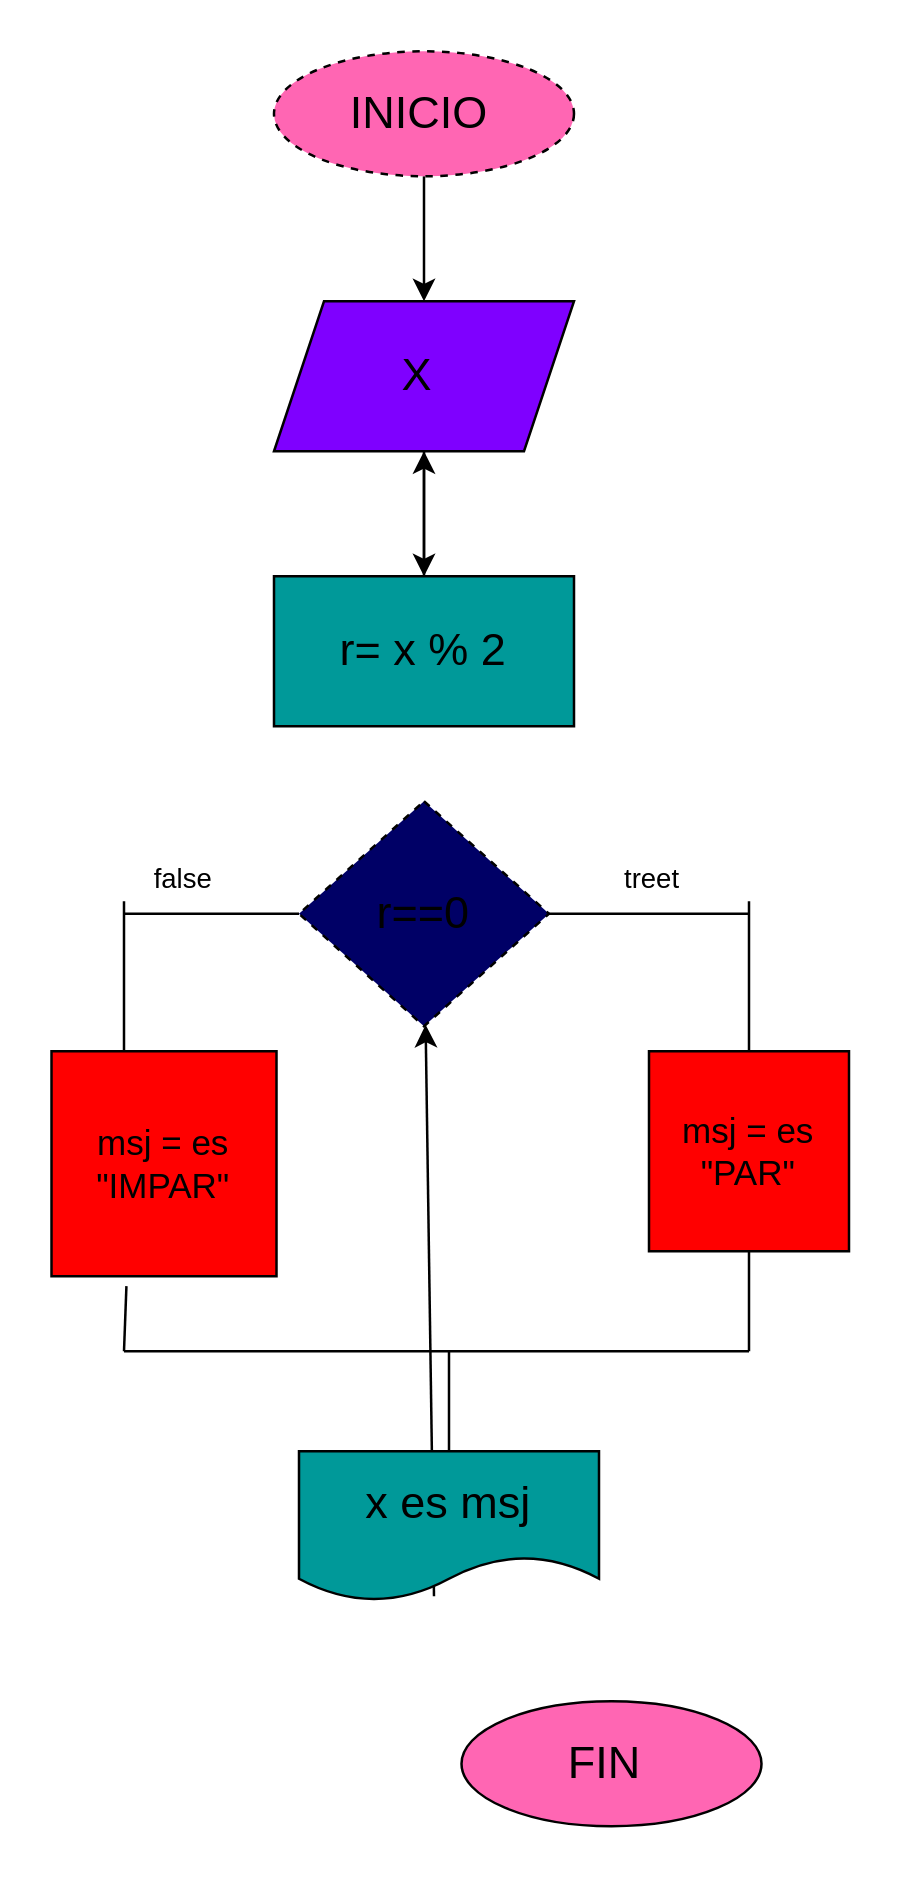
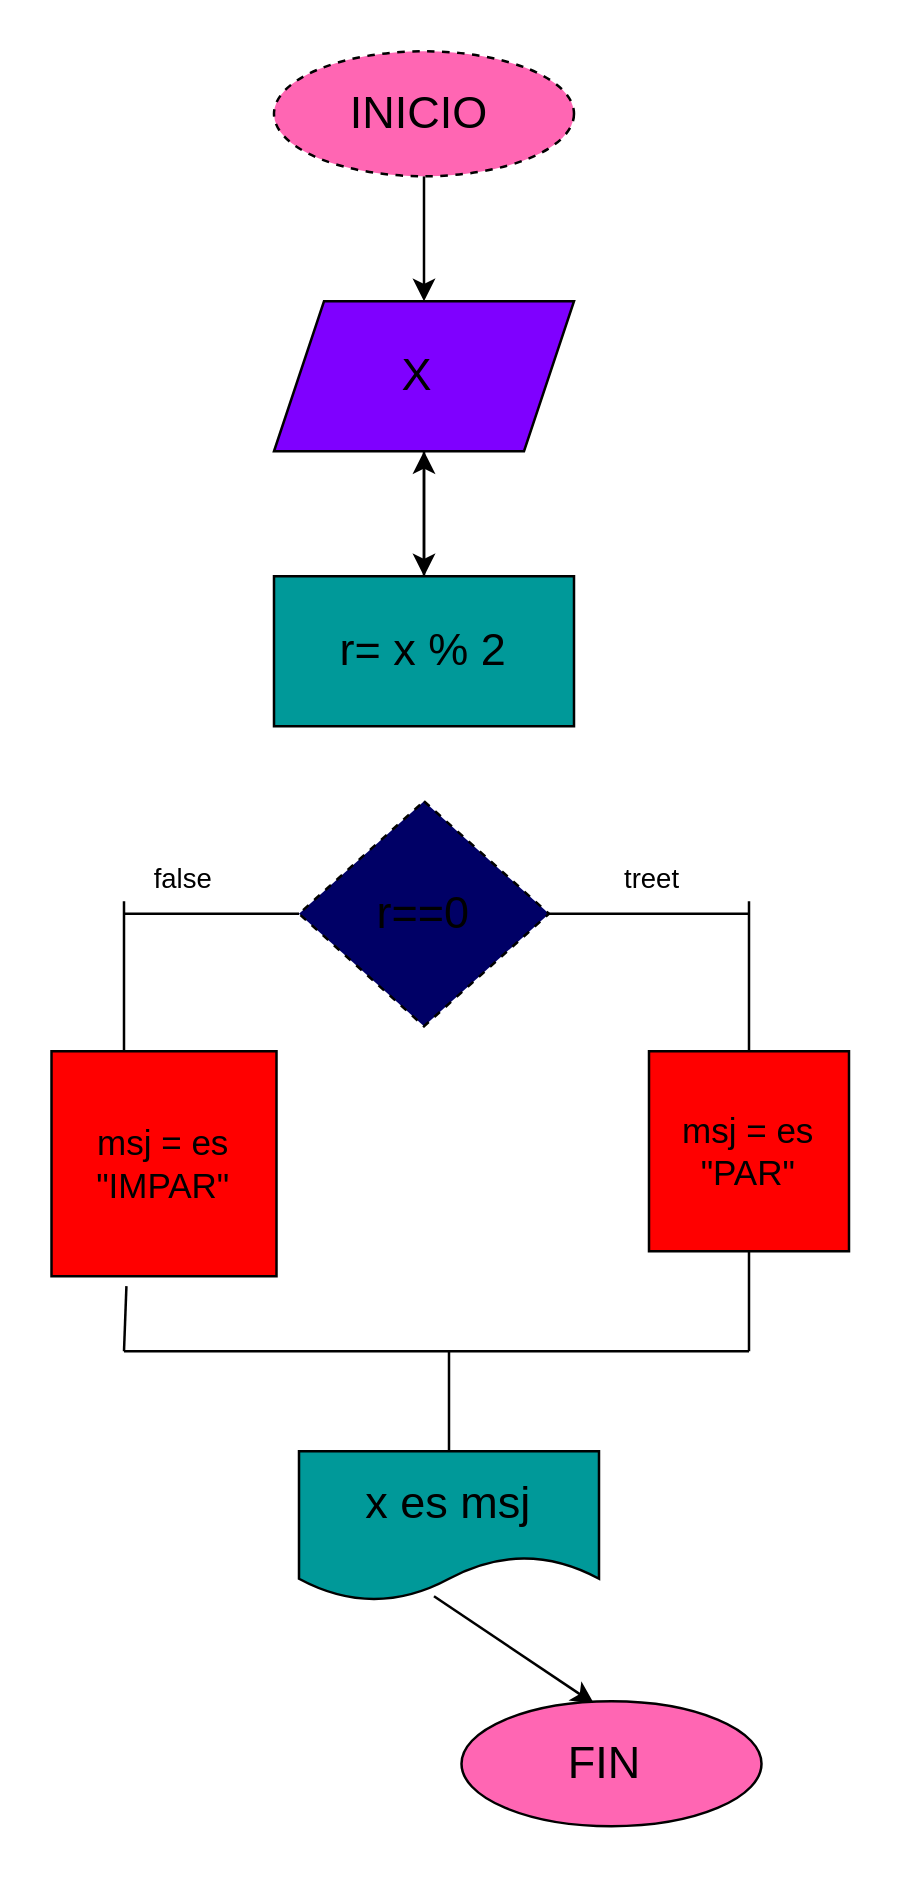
edge "x es msj" -> "r==0": now "x es msj" -> "FIN"
